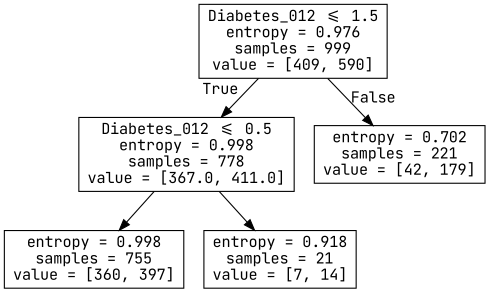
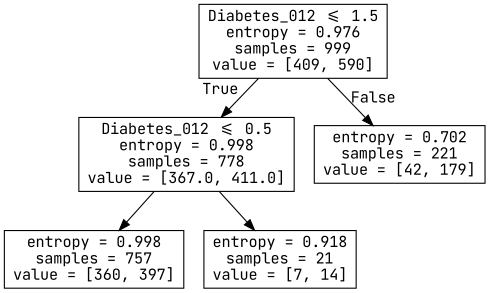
node "entropy = 0.998 samples = 755 value = [360, 397]": label "entropy = 0.998 samples = 755 value = [360, 397]" -> "entropy = 0.998 samples = 757 value = [360, 397]"
